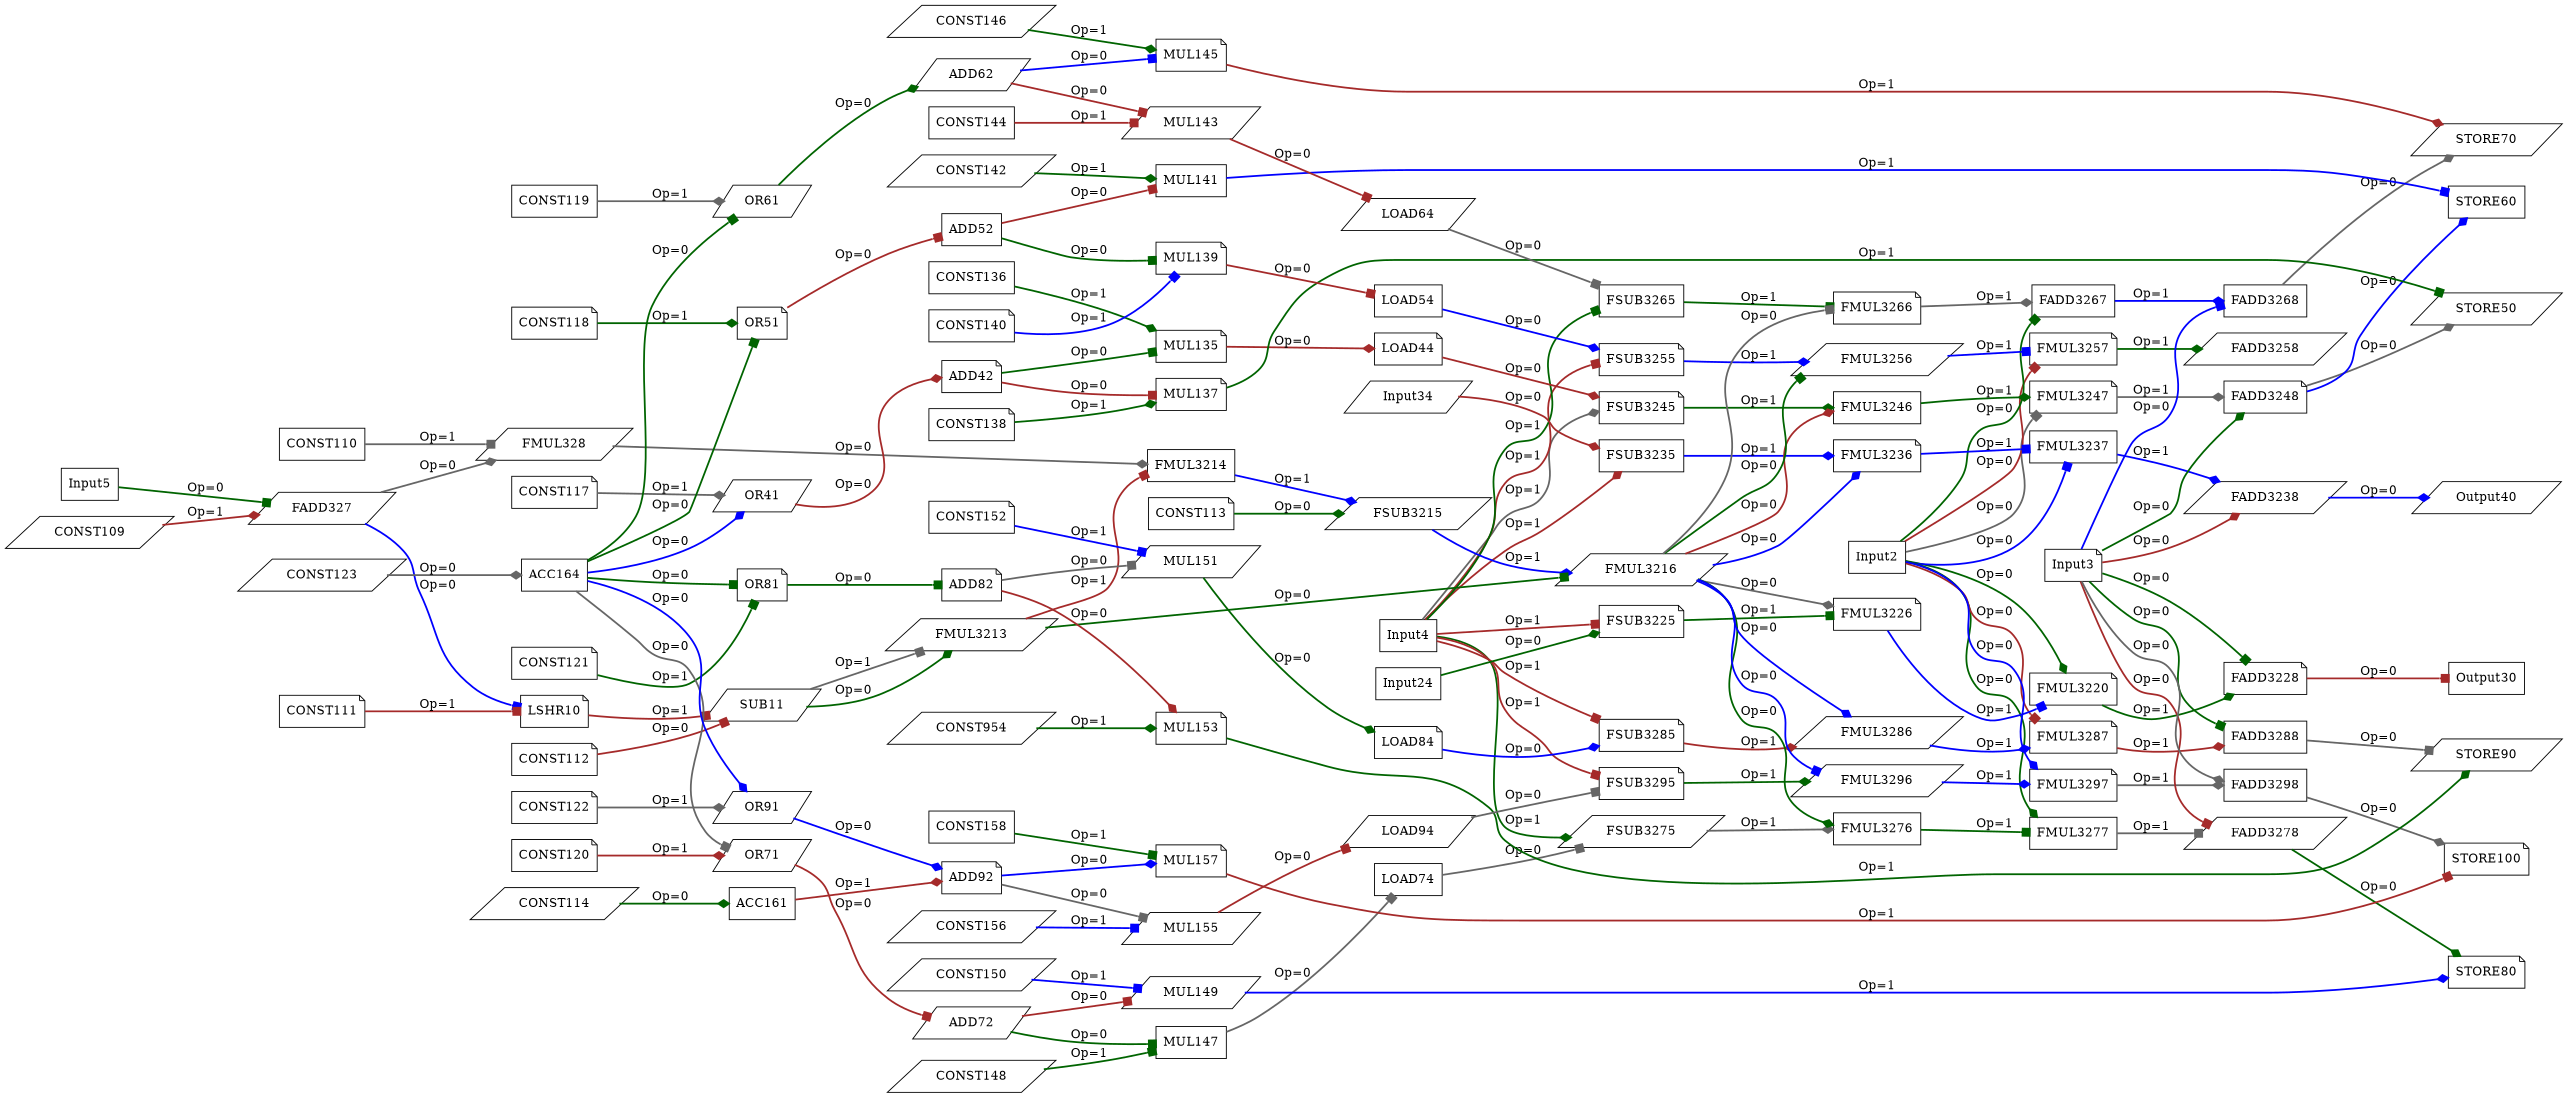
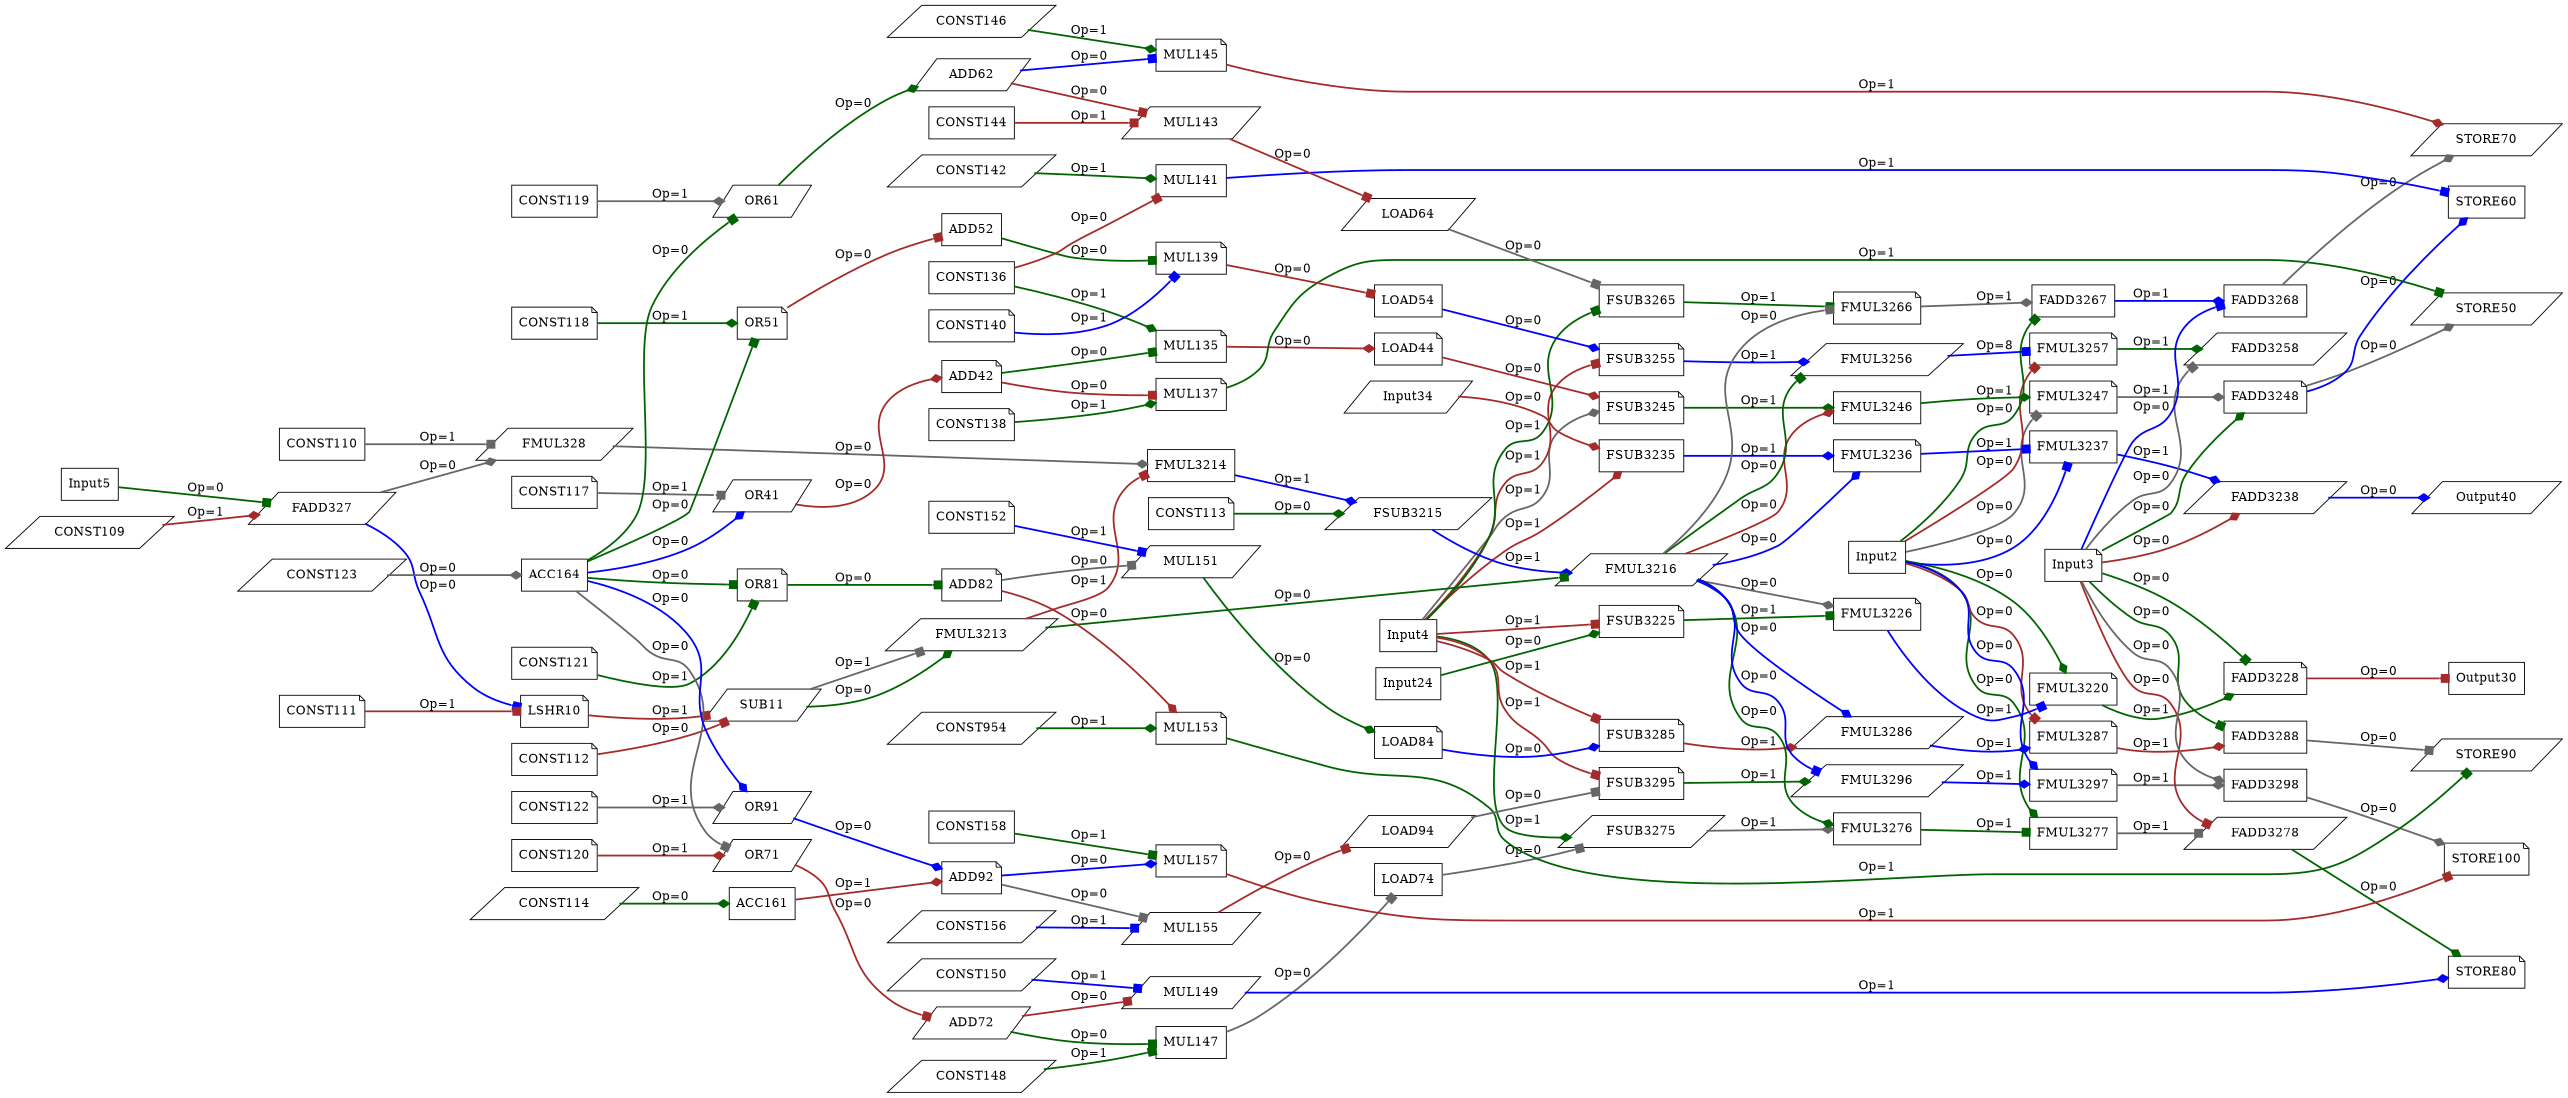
edge "ADD52" -> "MUL141": now "CONST136" -> "MUL141"
edge "FMUL3256" -> "FMUL3257": label "Op=1" -> "Op=8"
edge "Input3" -> "FADD3258": added, label "Op=0"
edge "CONST117" -> "OR41": arrowhead diamond -> box
edge "MUL153" -> "STORE90": arrowhead diamond -> box
